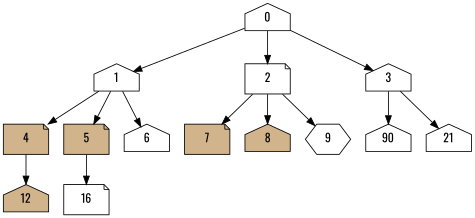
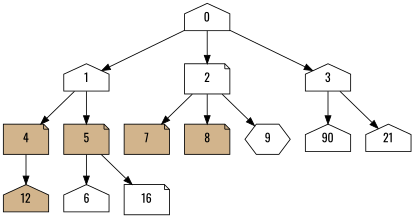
edge "1" -> "6": now "5" -> "6"
node "8": shape house -> note
